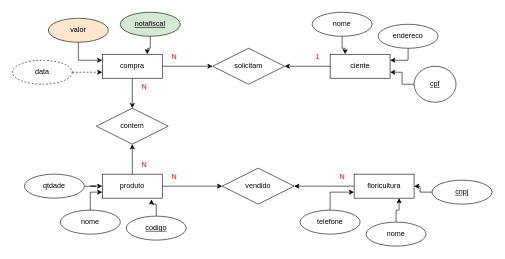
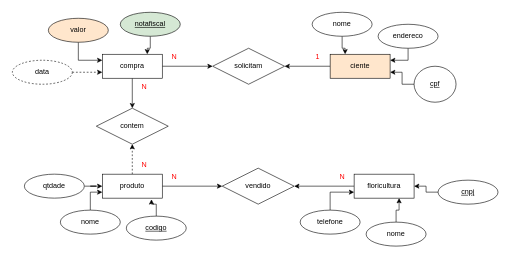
node "ciente": fillcolor #ffffff -> #ffe6cc
edge "produto" -> "contem": style solid -> dashed
node "cnpj": moved (462, 192) -> (468, 192)
